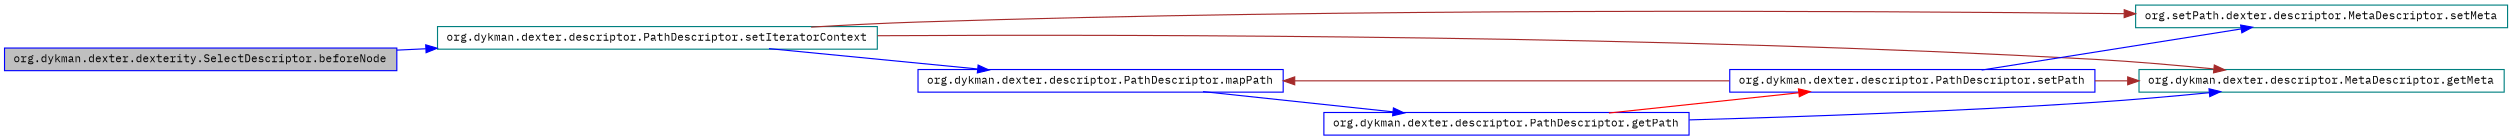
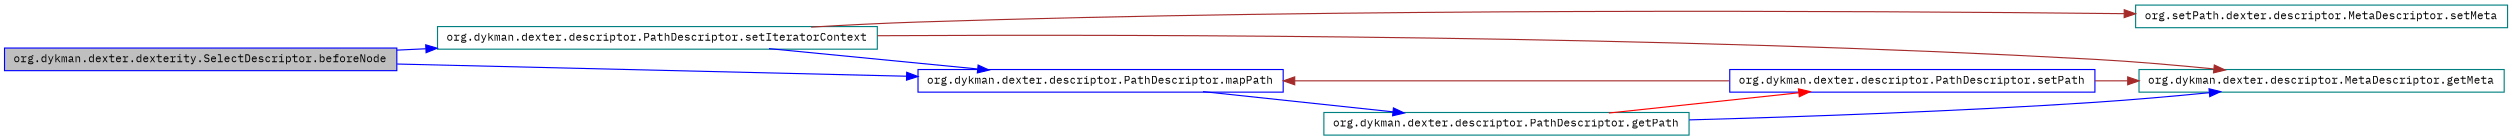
edge "org.dykman.dexter.descriptor.PathDescriptor.setPath" -> "org.setPath.dexter.descriptor.MetaDescriptor.setMeta": removed
edge "org.dykman.dexter.dexterity.SelectDescriptor.beforeNode" -> "org.dykman.dexter.descriptor.PathDescriptor.mapPath": added
node "org.dykman.dexter.descriptor.PathDescriptor.getPath": color blue -> teal
